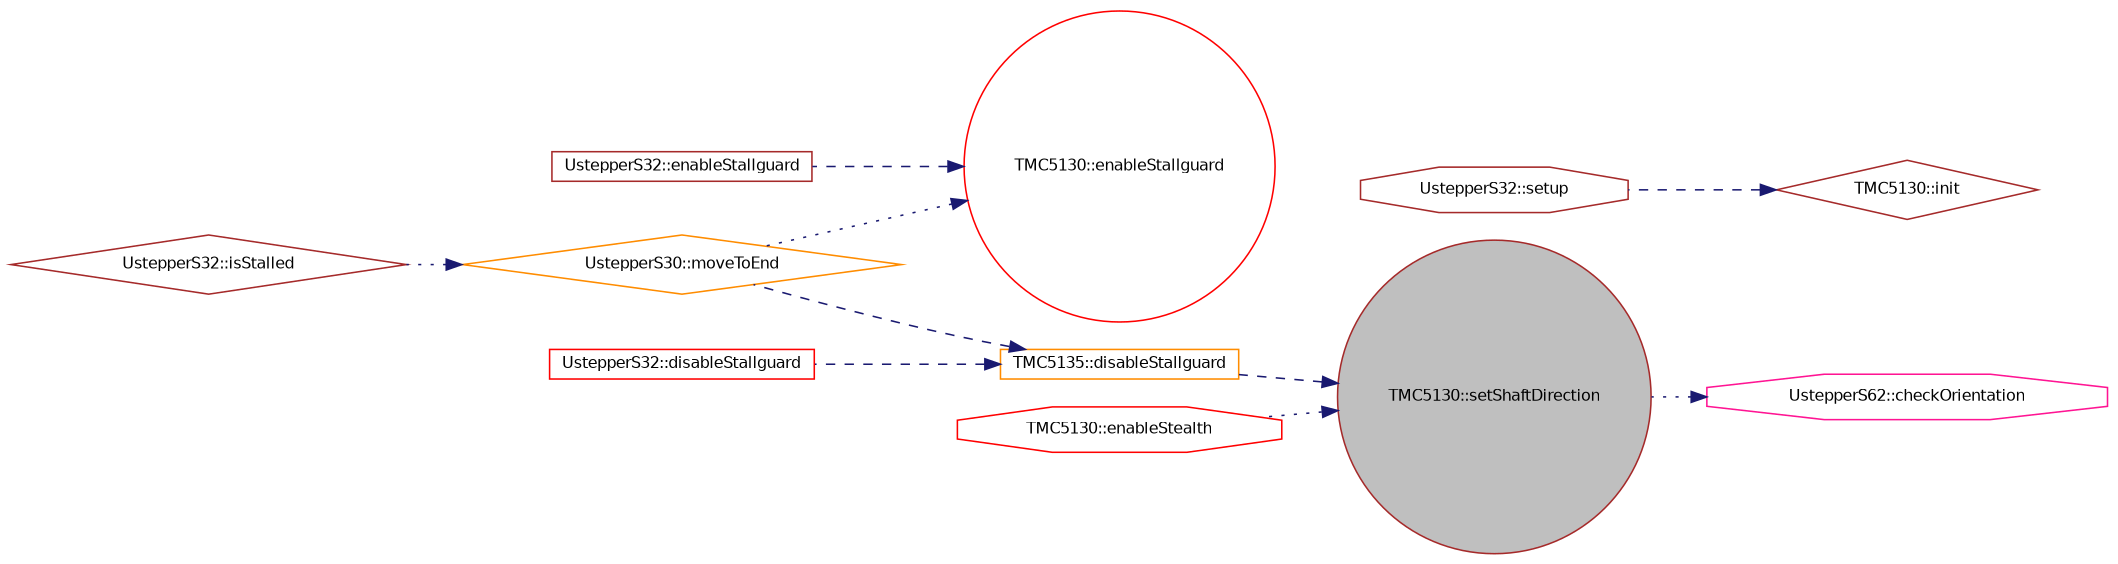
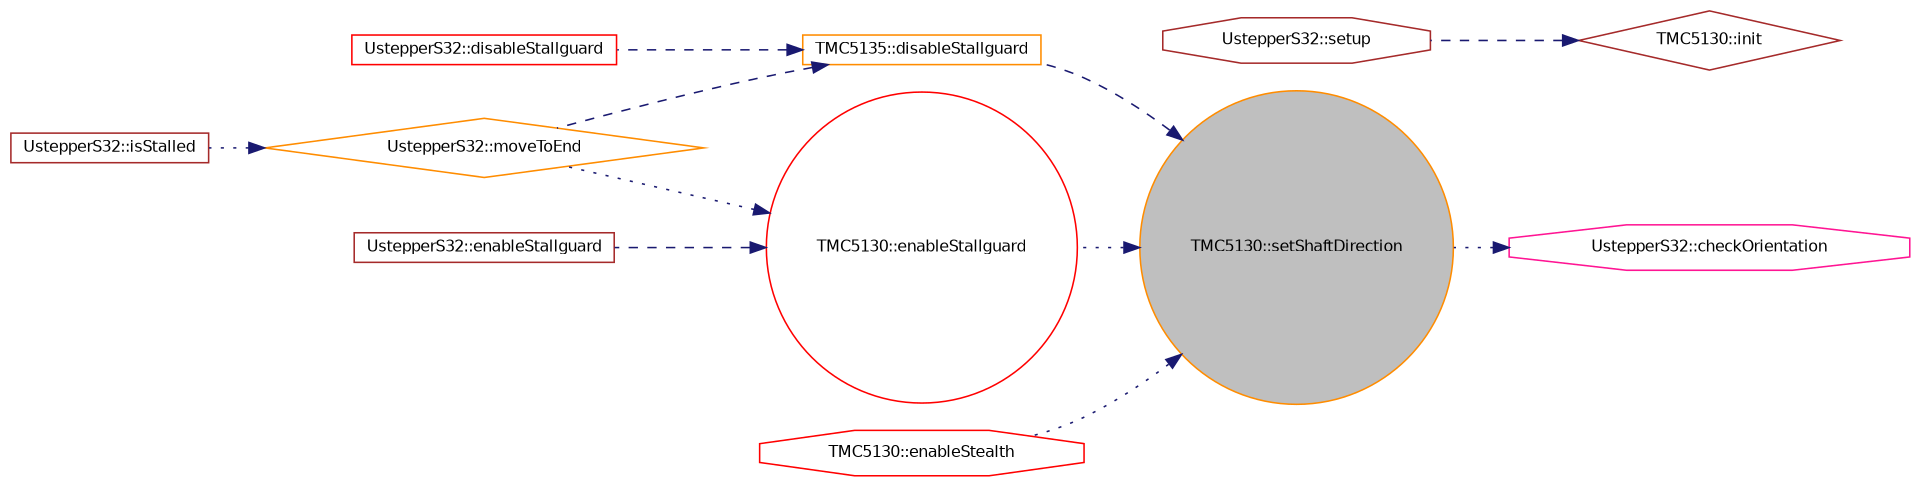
edge "TMC5130::enableStallguard" -> "TMC5130::setShaftDirection": added
node "UstepperS32::isStalled": shape diamond -> box
node "UstepperS30::moveToEnd": label "UstepperS30::moveToEnd" -> "UstepperS32::moveToEnd"
node "TMC5130::setShaftDirection": color brown -> darkorange
node "UstepperS62::checkOrientation": label "UstepperS62::checkOrientation" -> "UstepperS32::checkOrientation"
